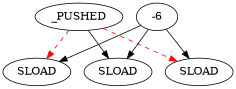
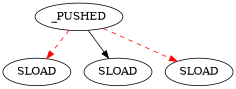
node "-6": removed
